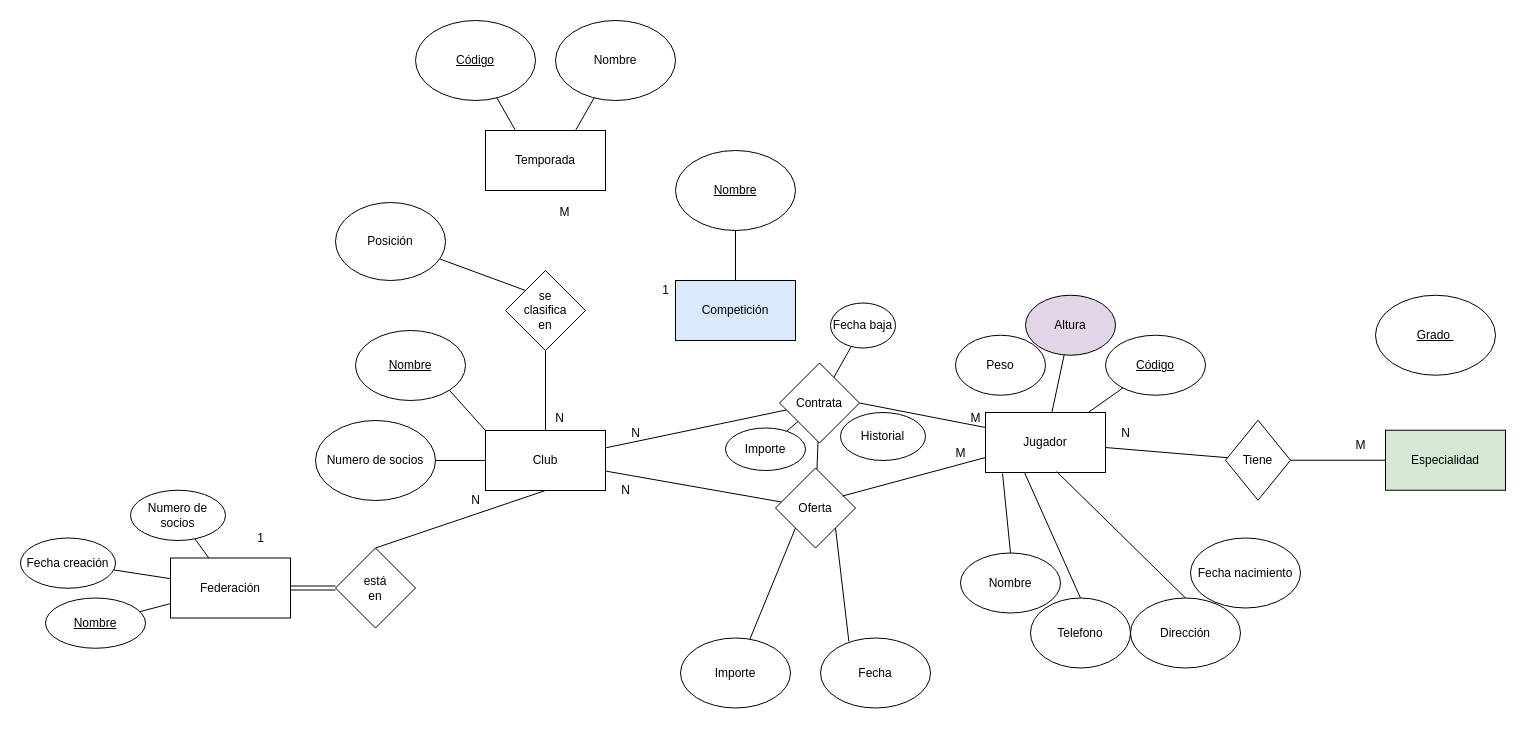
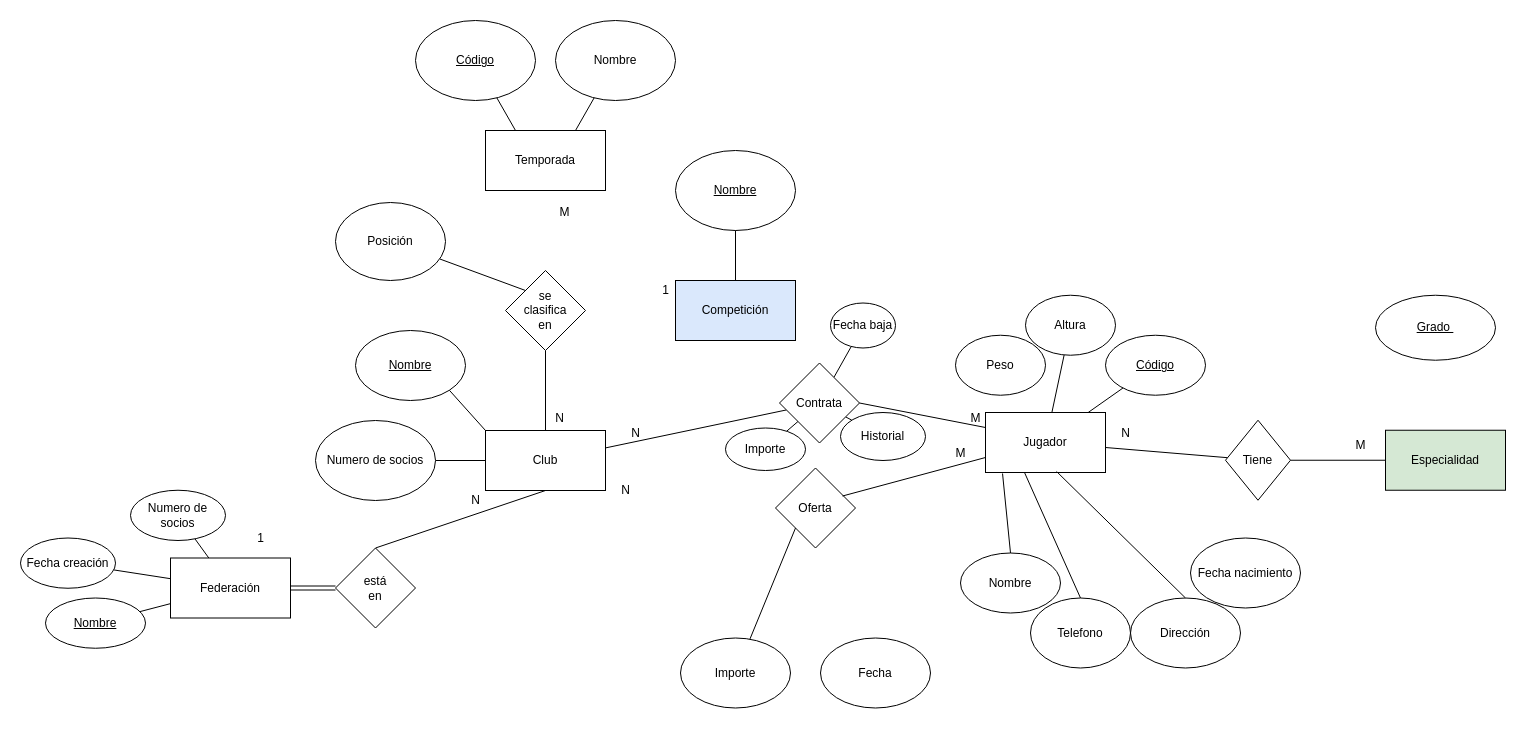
node "Altura": fillcolor #e1d5e7 -> #ffffff
node "Grado": size 120x80 -> 120x65
edge "Contrata" -- "Oferta": now "Contrata" -- "Historial"
edge "Club" -- "Oferta": removed
edge "Oferta" -- "Fecha": removed
